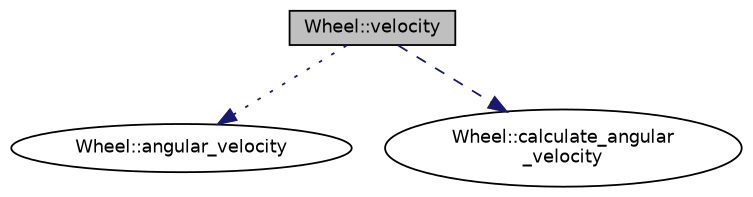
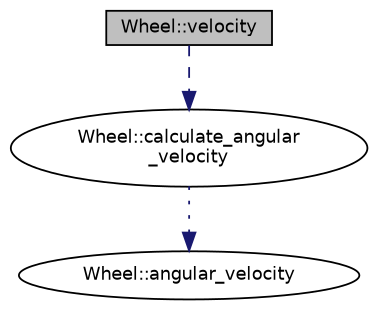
edge "Wheel::velocity" -> "Wheel::angular_velocity": now "Wheel::calculate_angular _velocity" -> "Wheel::angular_velocity"
